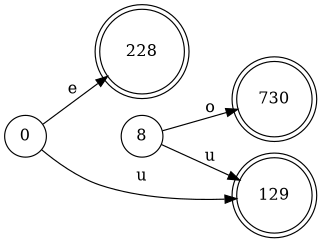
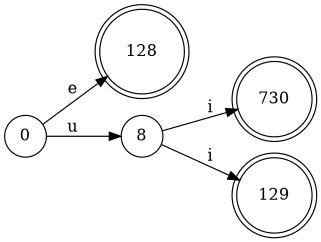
node "228": label "228" -> "128"
edge "8" -> "730": label "o" -> "i"
edge "8" -> "129": label "u" -> "i"
edge "0" -> "129": now "0" -> "8"
